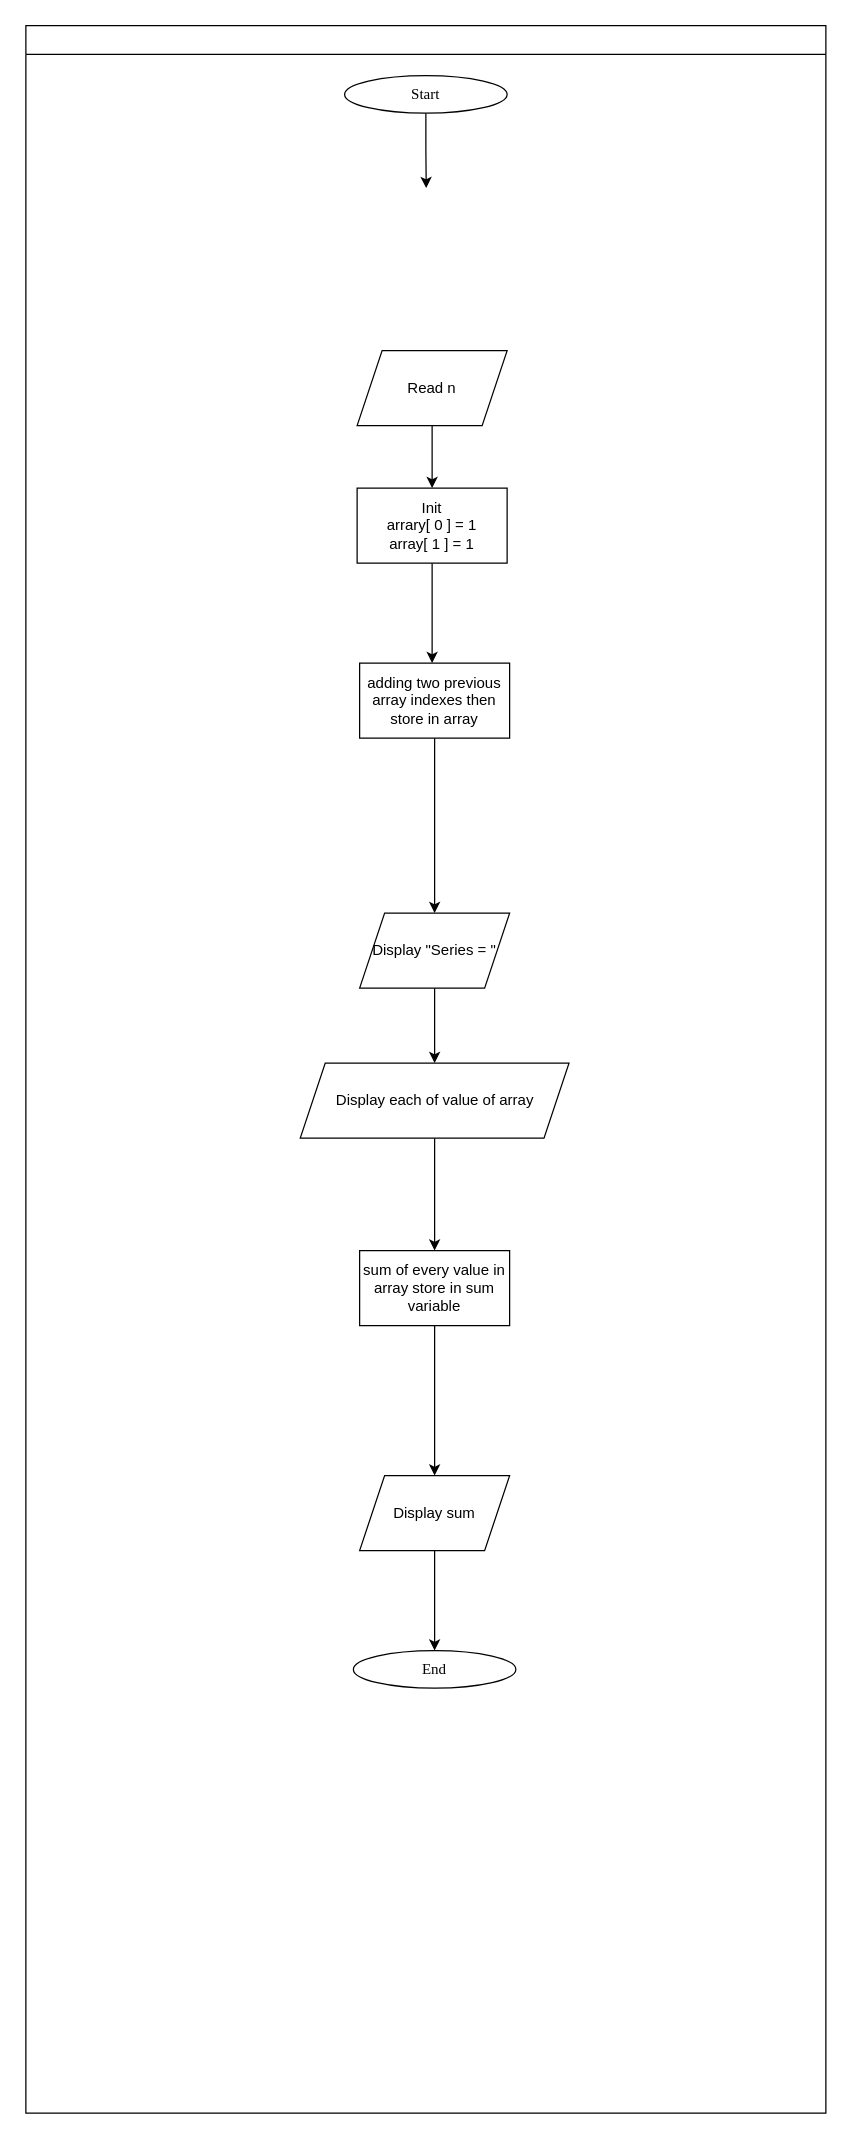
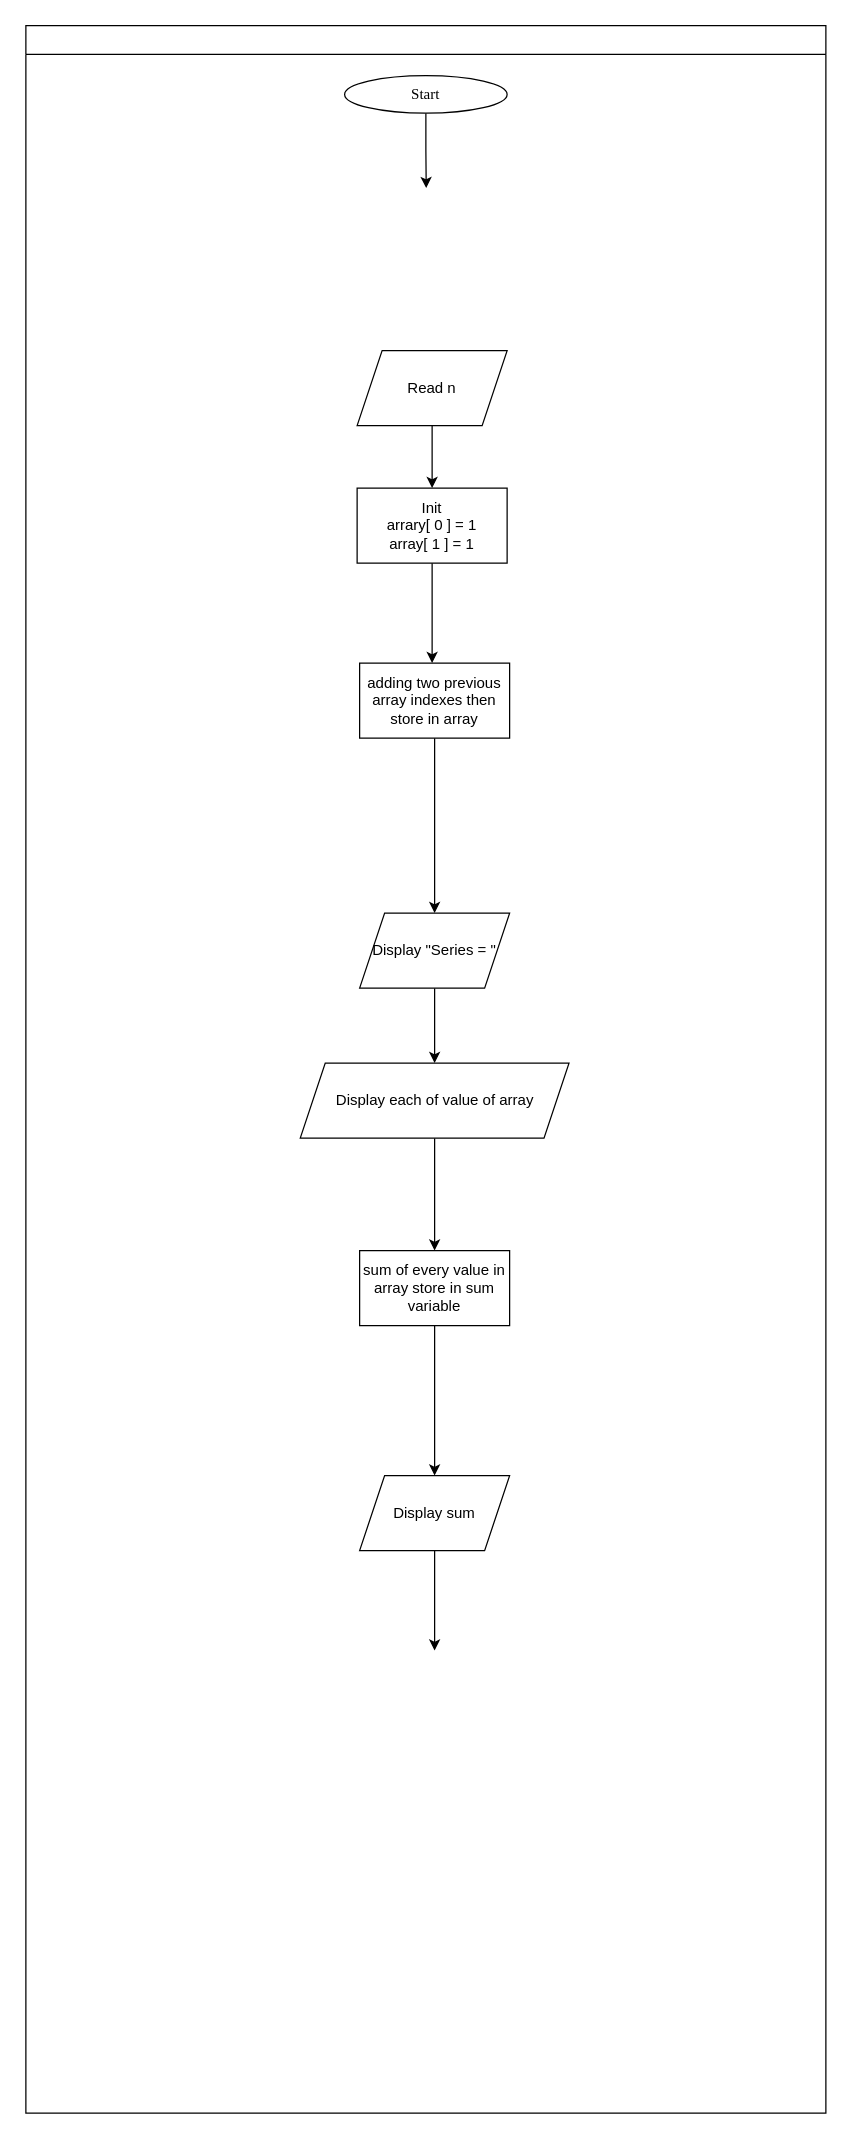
node "End": removed
